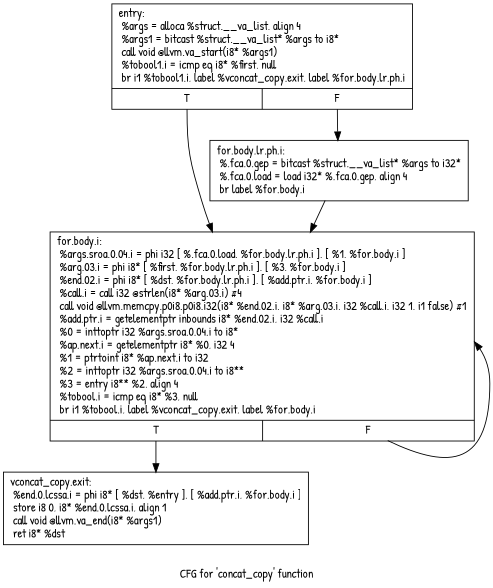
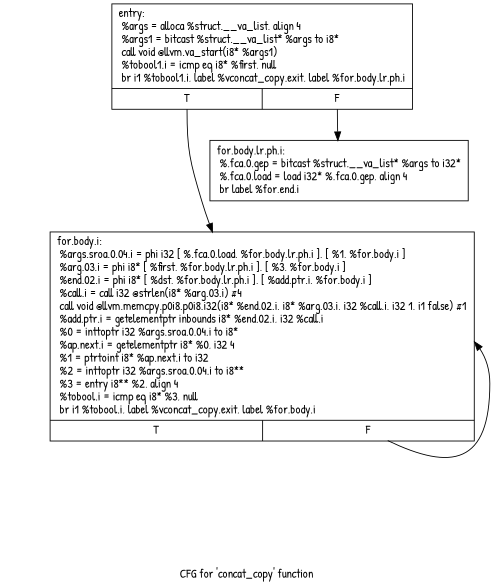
node "for.body.lr.ph.i:": text "br label %for.body.i" -> "br label %for.end.i"
edge "for.body.lr.ph.i:" -> "for.body.i:": removed
node "vconcat_copy.exit:": removed
